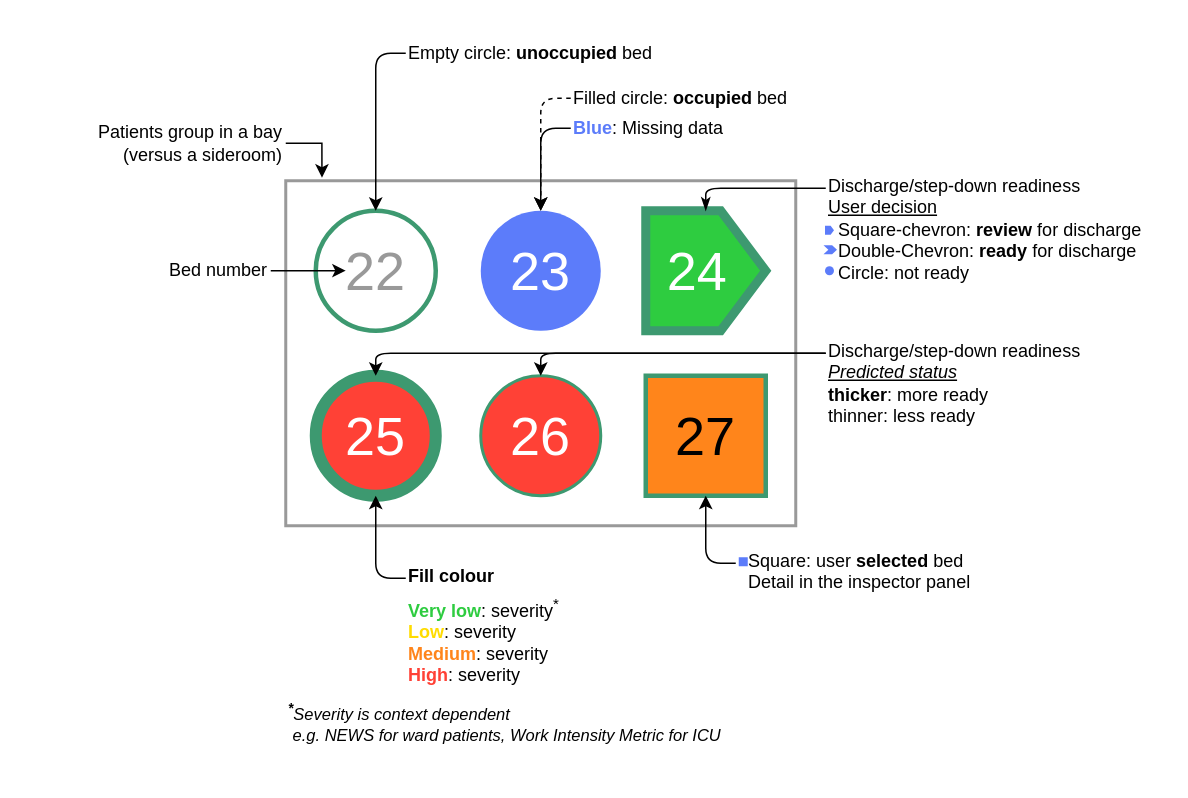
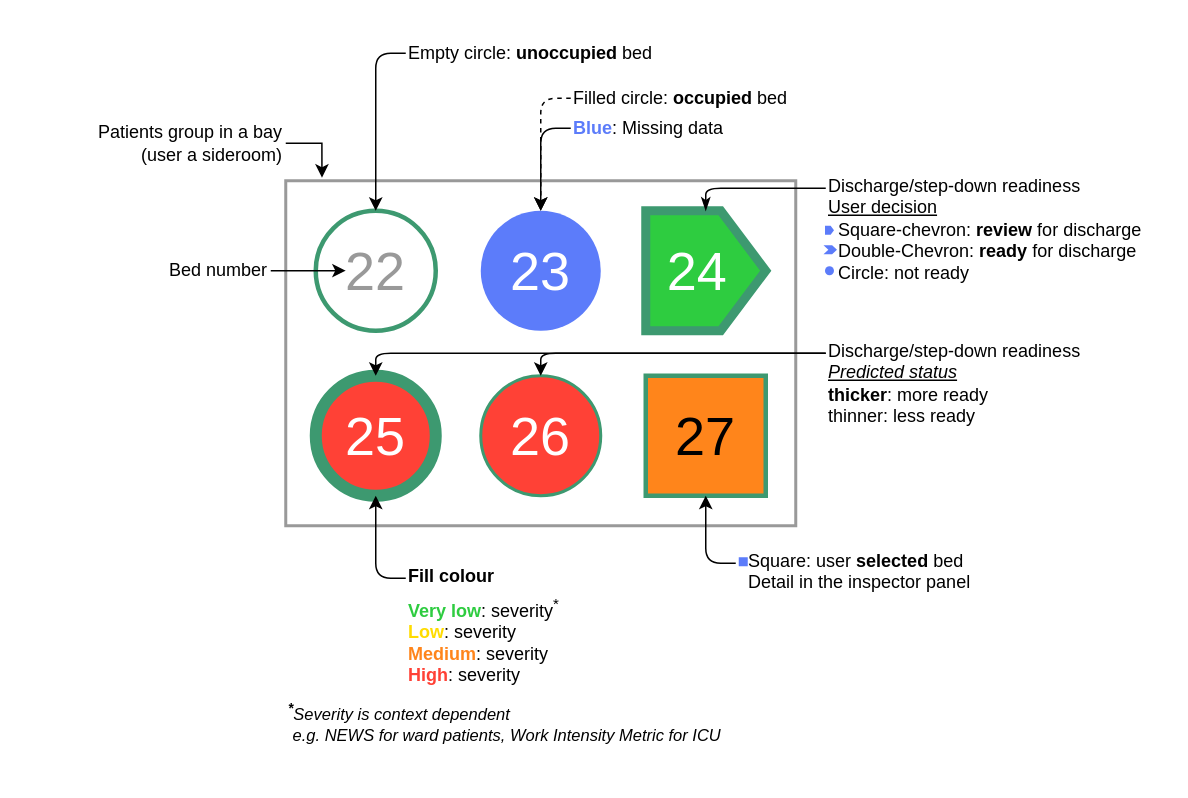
node "Patients group in a bay (versus a sideroom)": label "Patients group in a bay (versus a sideroom)" -> "Patients group in a bay (user a sideroom)"
